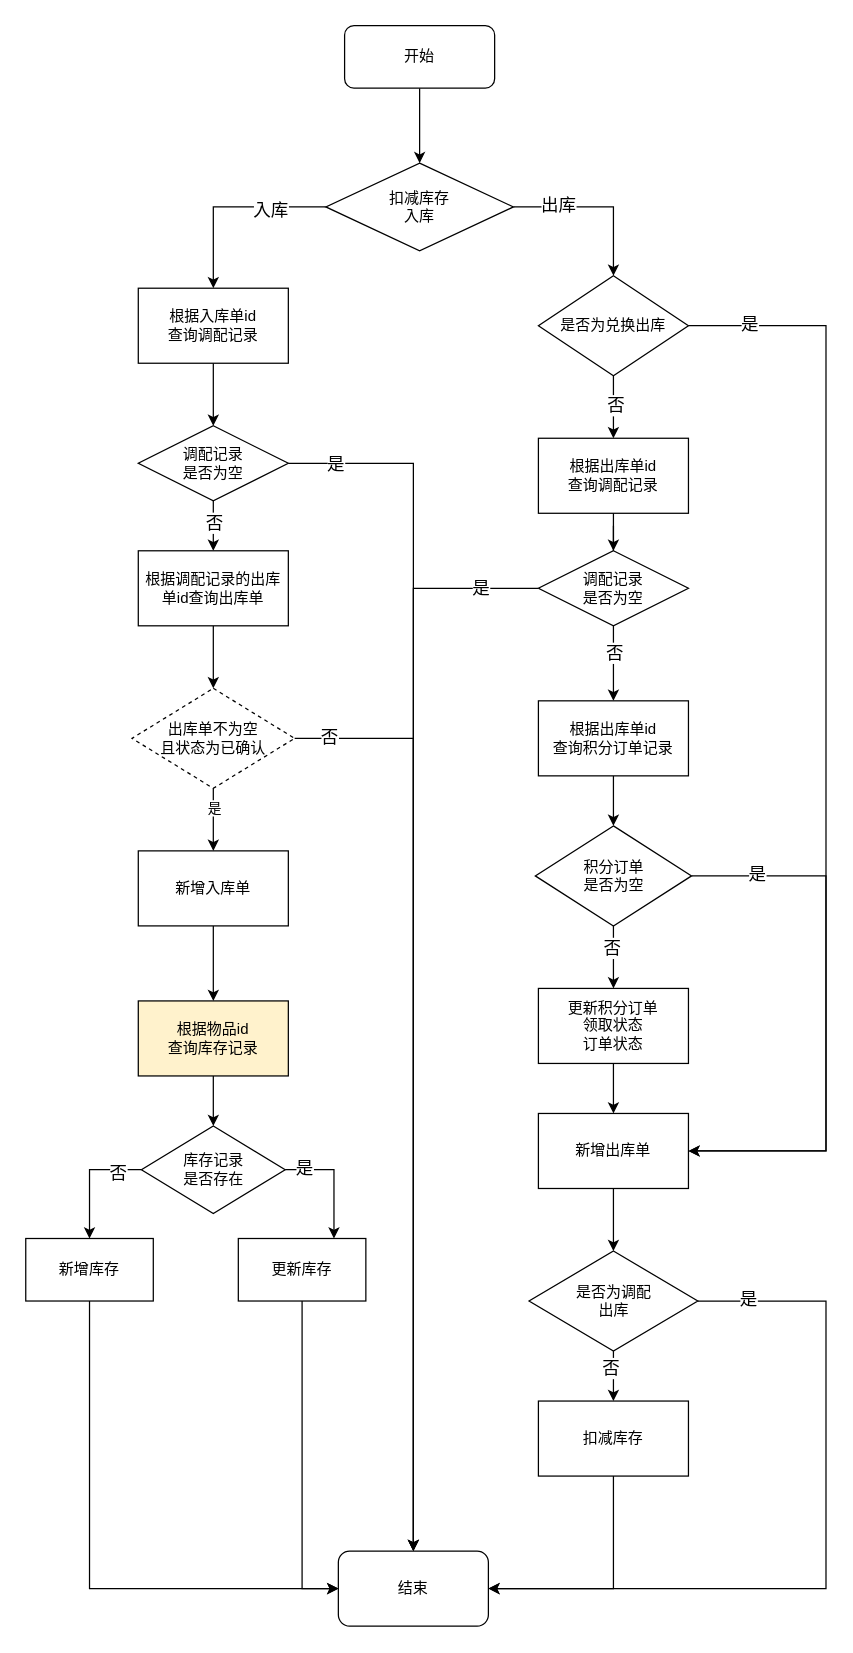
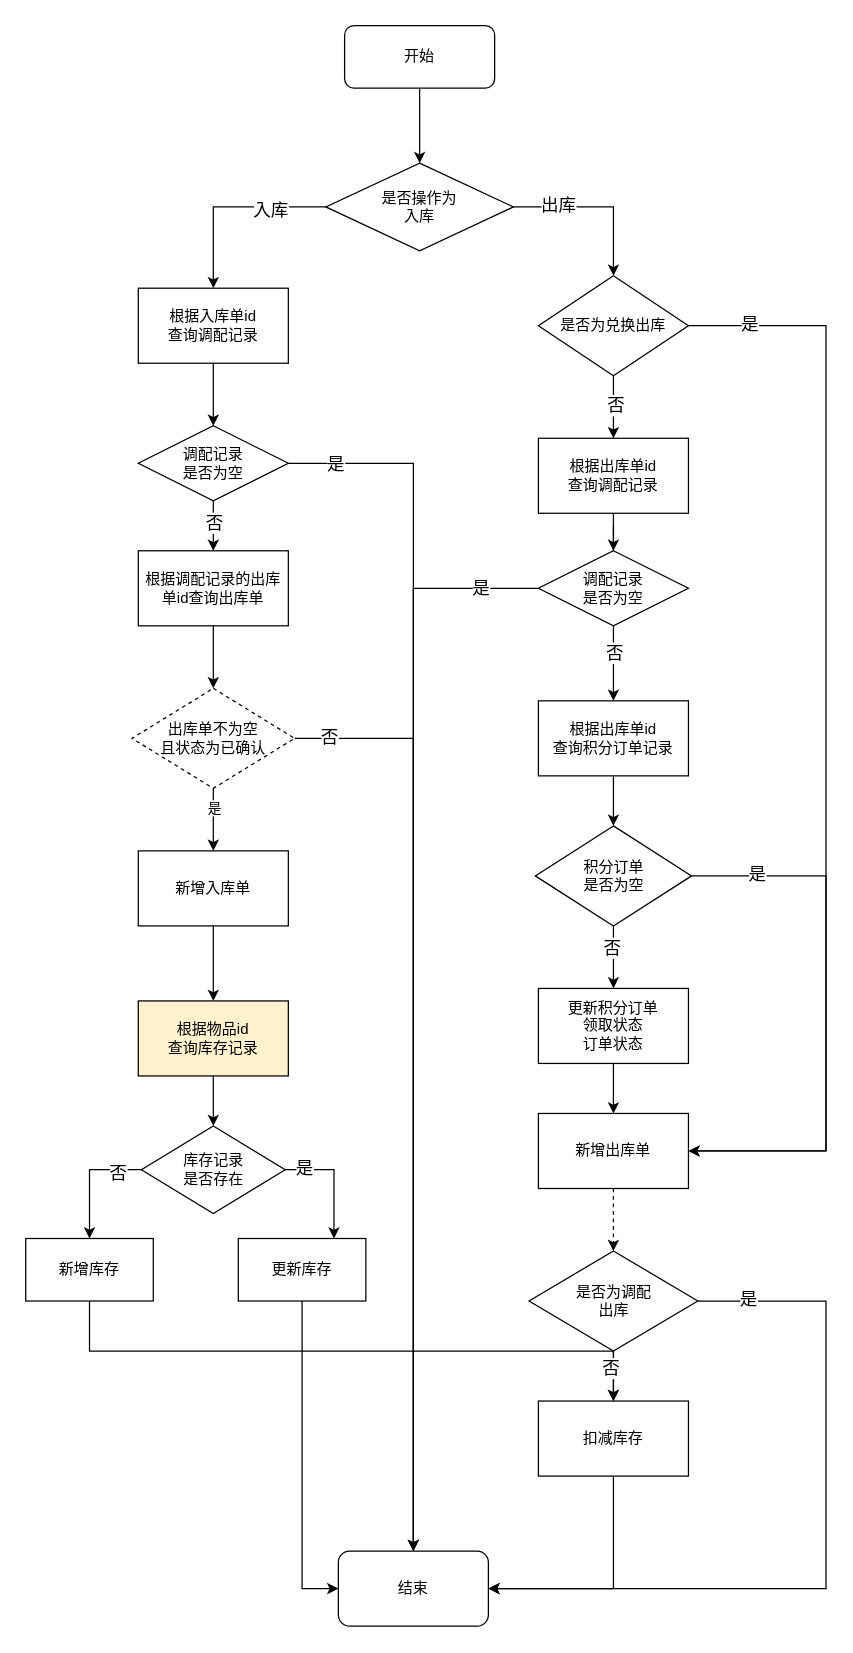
node "扣减库存 入库": label "扣减库存 入库" -> "是否操作为 入库"
edge "新增出库单" -> "是否为调配 出库": style solid -> dashed
edge "新增库存" -> "结束": now "新增库存" -> "扣减库存"
